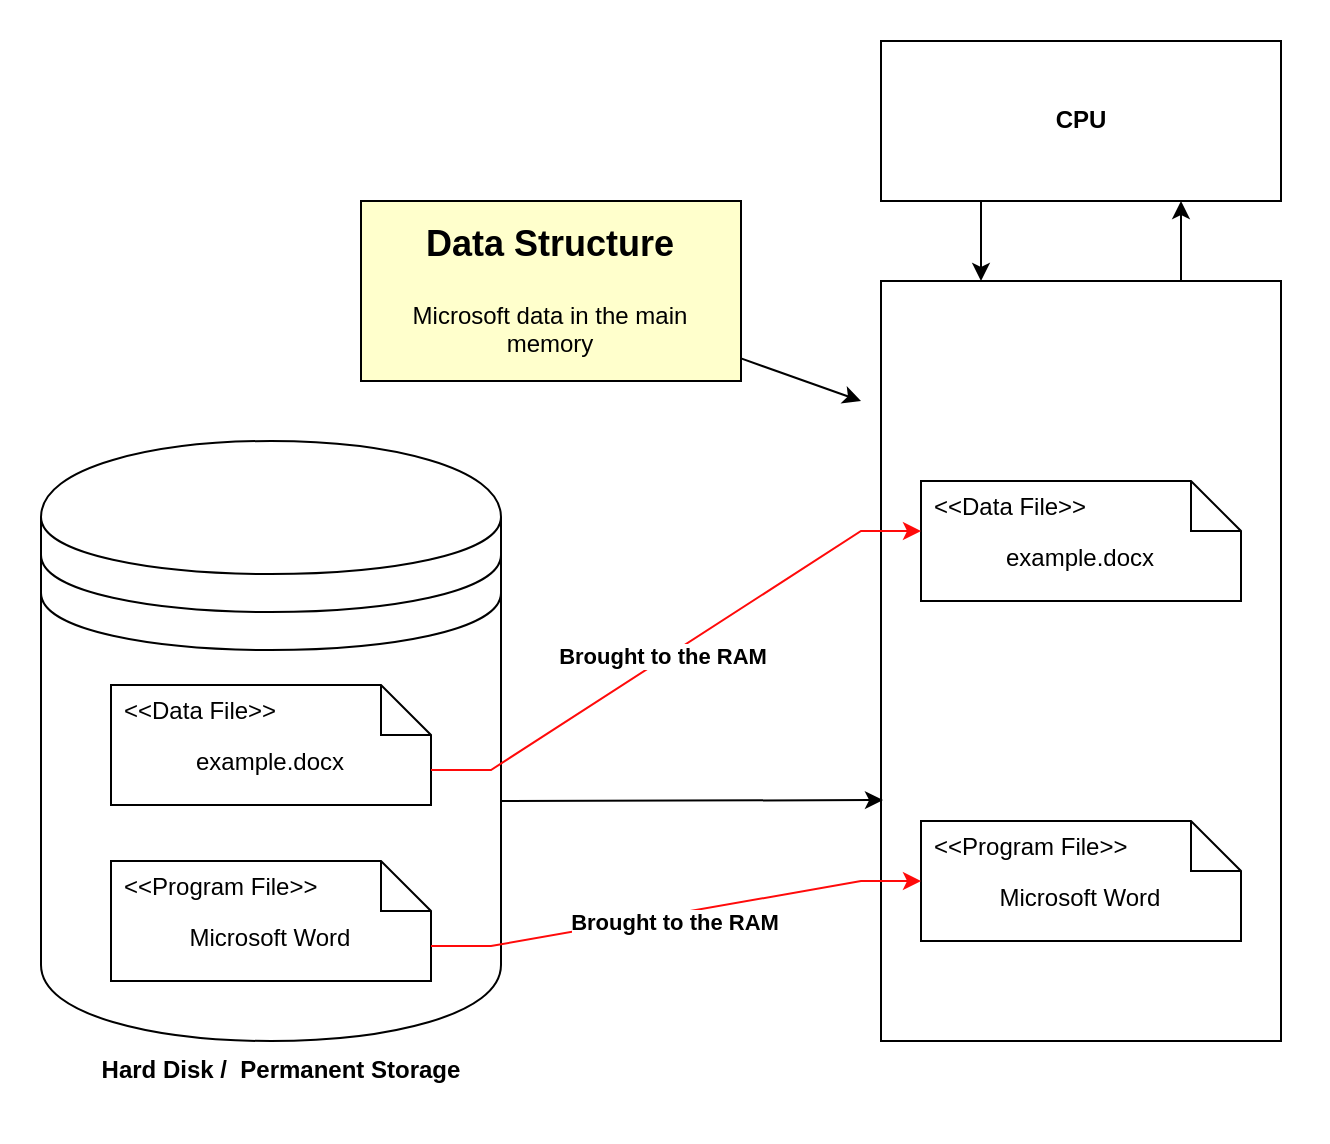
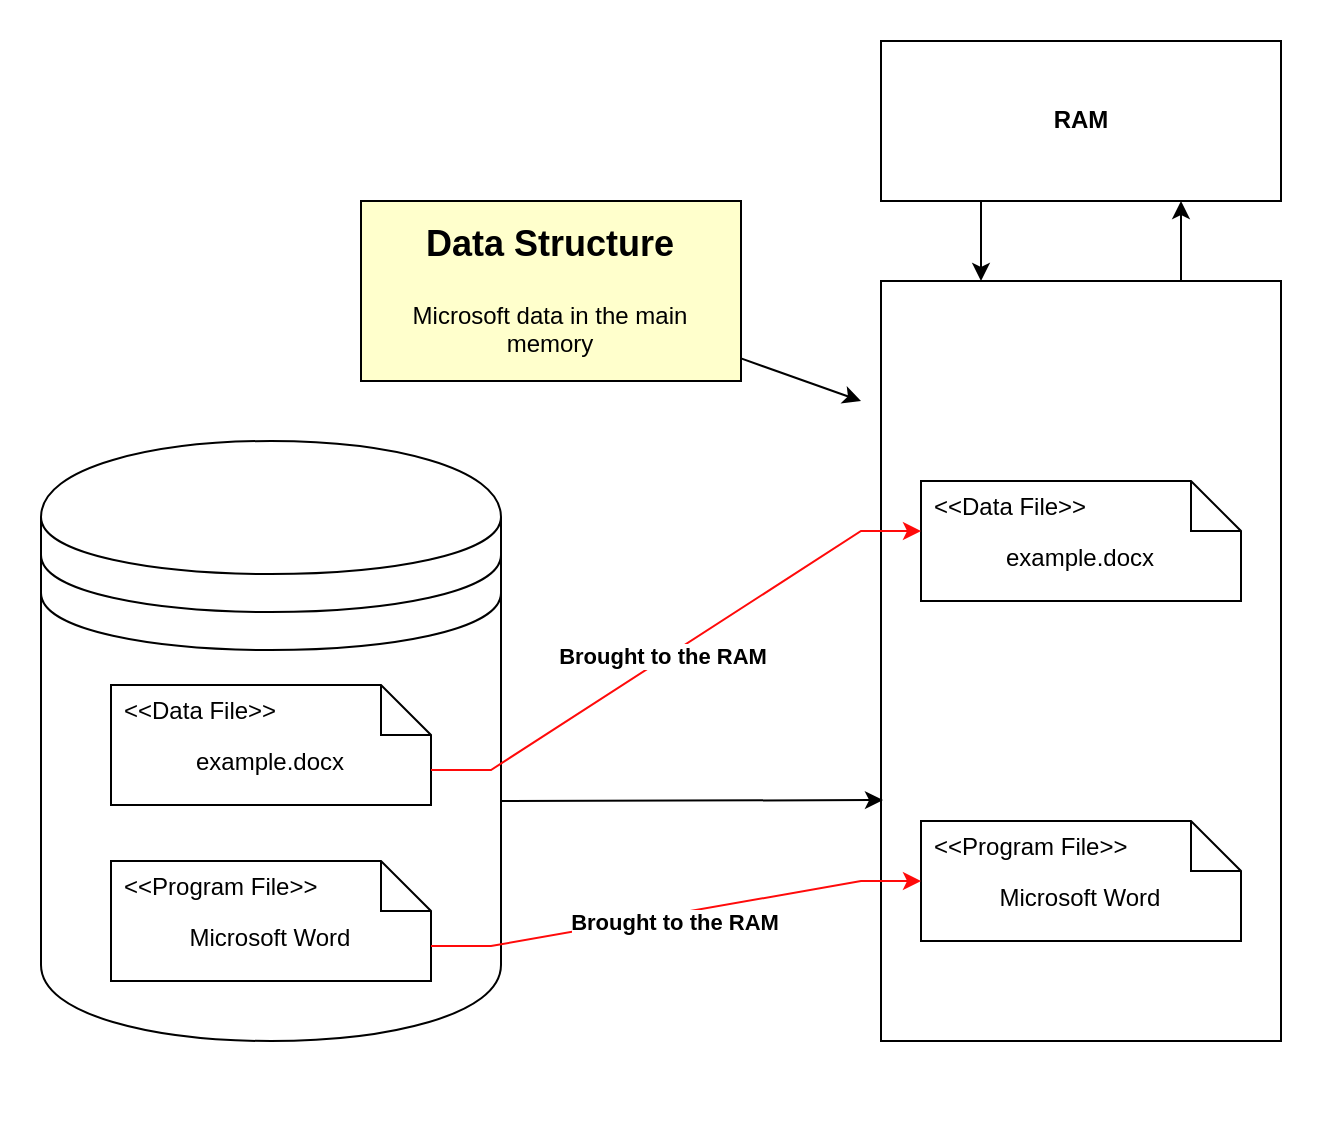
node "CPU": label "CPU" -> "RAM"
node "Hard Disk / Permanent Storage": removed
